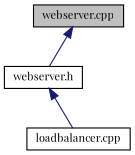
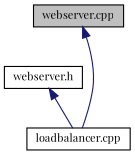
edge "webserver.h" -> "webserver.cpp": now "loadbalancer.cpp" -> "webserver.cpp"
